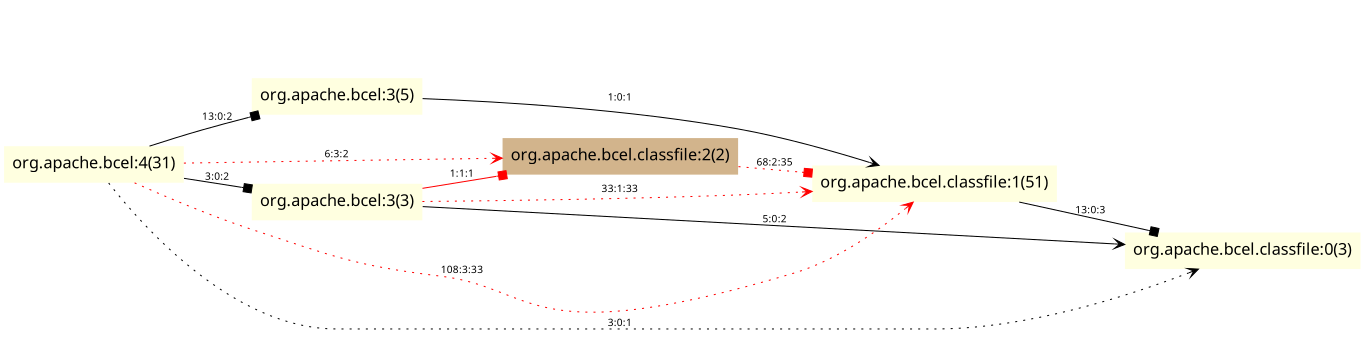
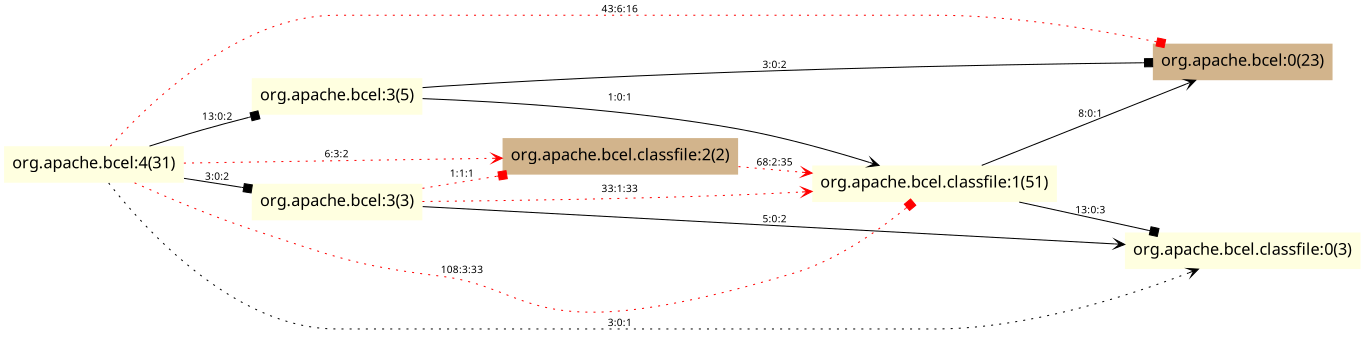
node "org.apache.bcel:0(23)": added
edge "org.apache.bcel.classfile:2(2)" -> "org.apache.bcel.classfile:1(51)": arrowhead box -> vee
edge "org.apache.bcel:3(3)" -> "org.apache.bcel.classfile:2(2)": style solid -> dotted
edge "org.apache.bcel:4(31)" -> "org.apache.bcel.classfile:1(51)": arrowhead vee -> box
